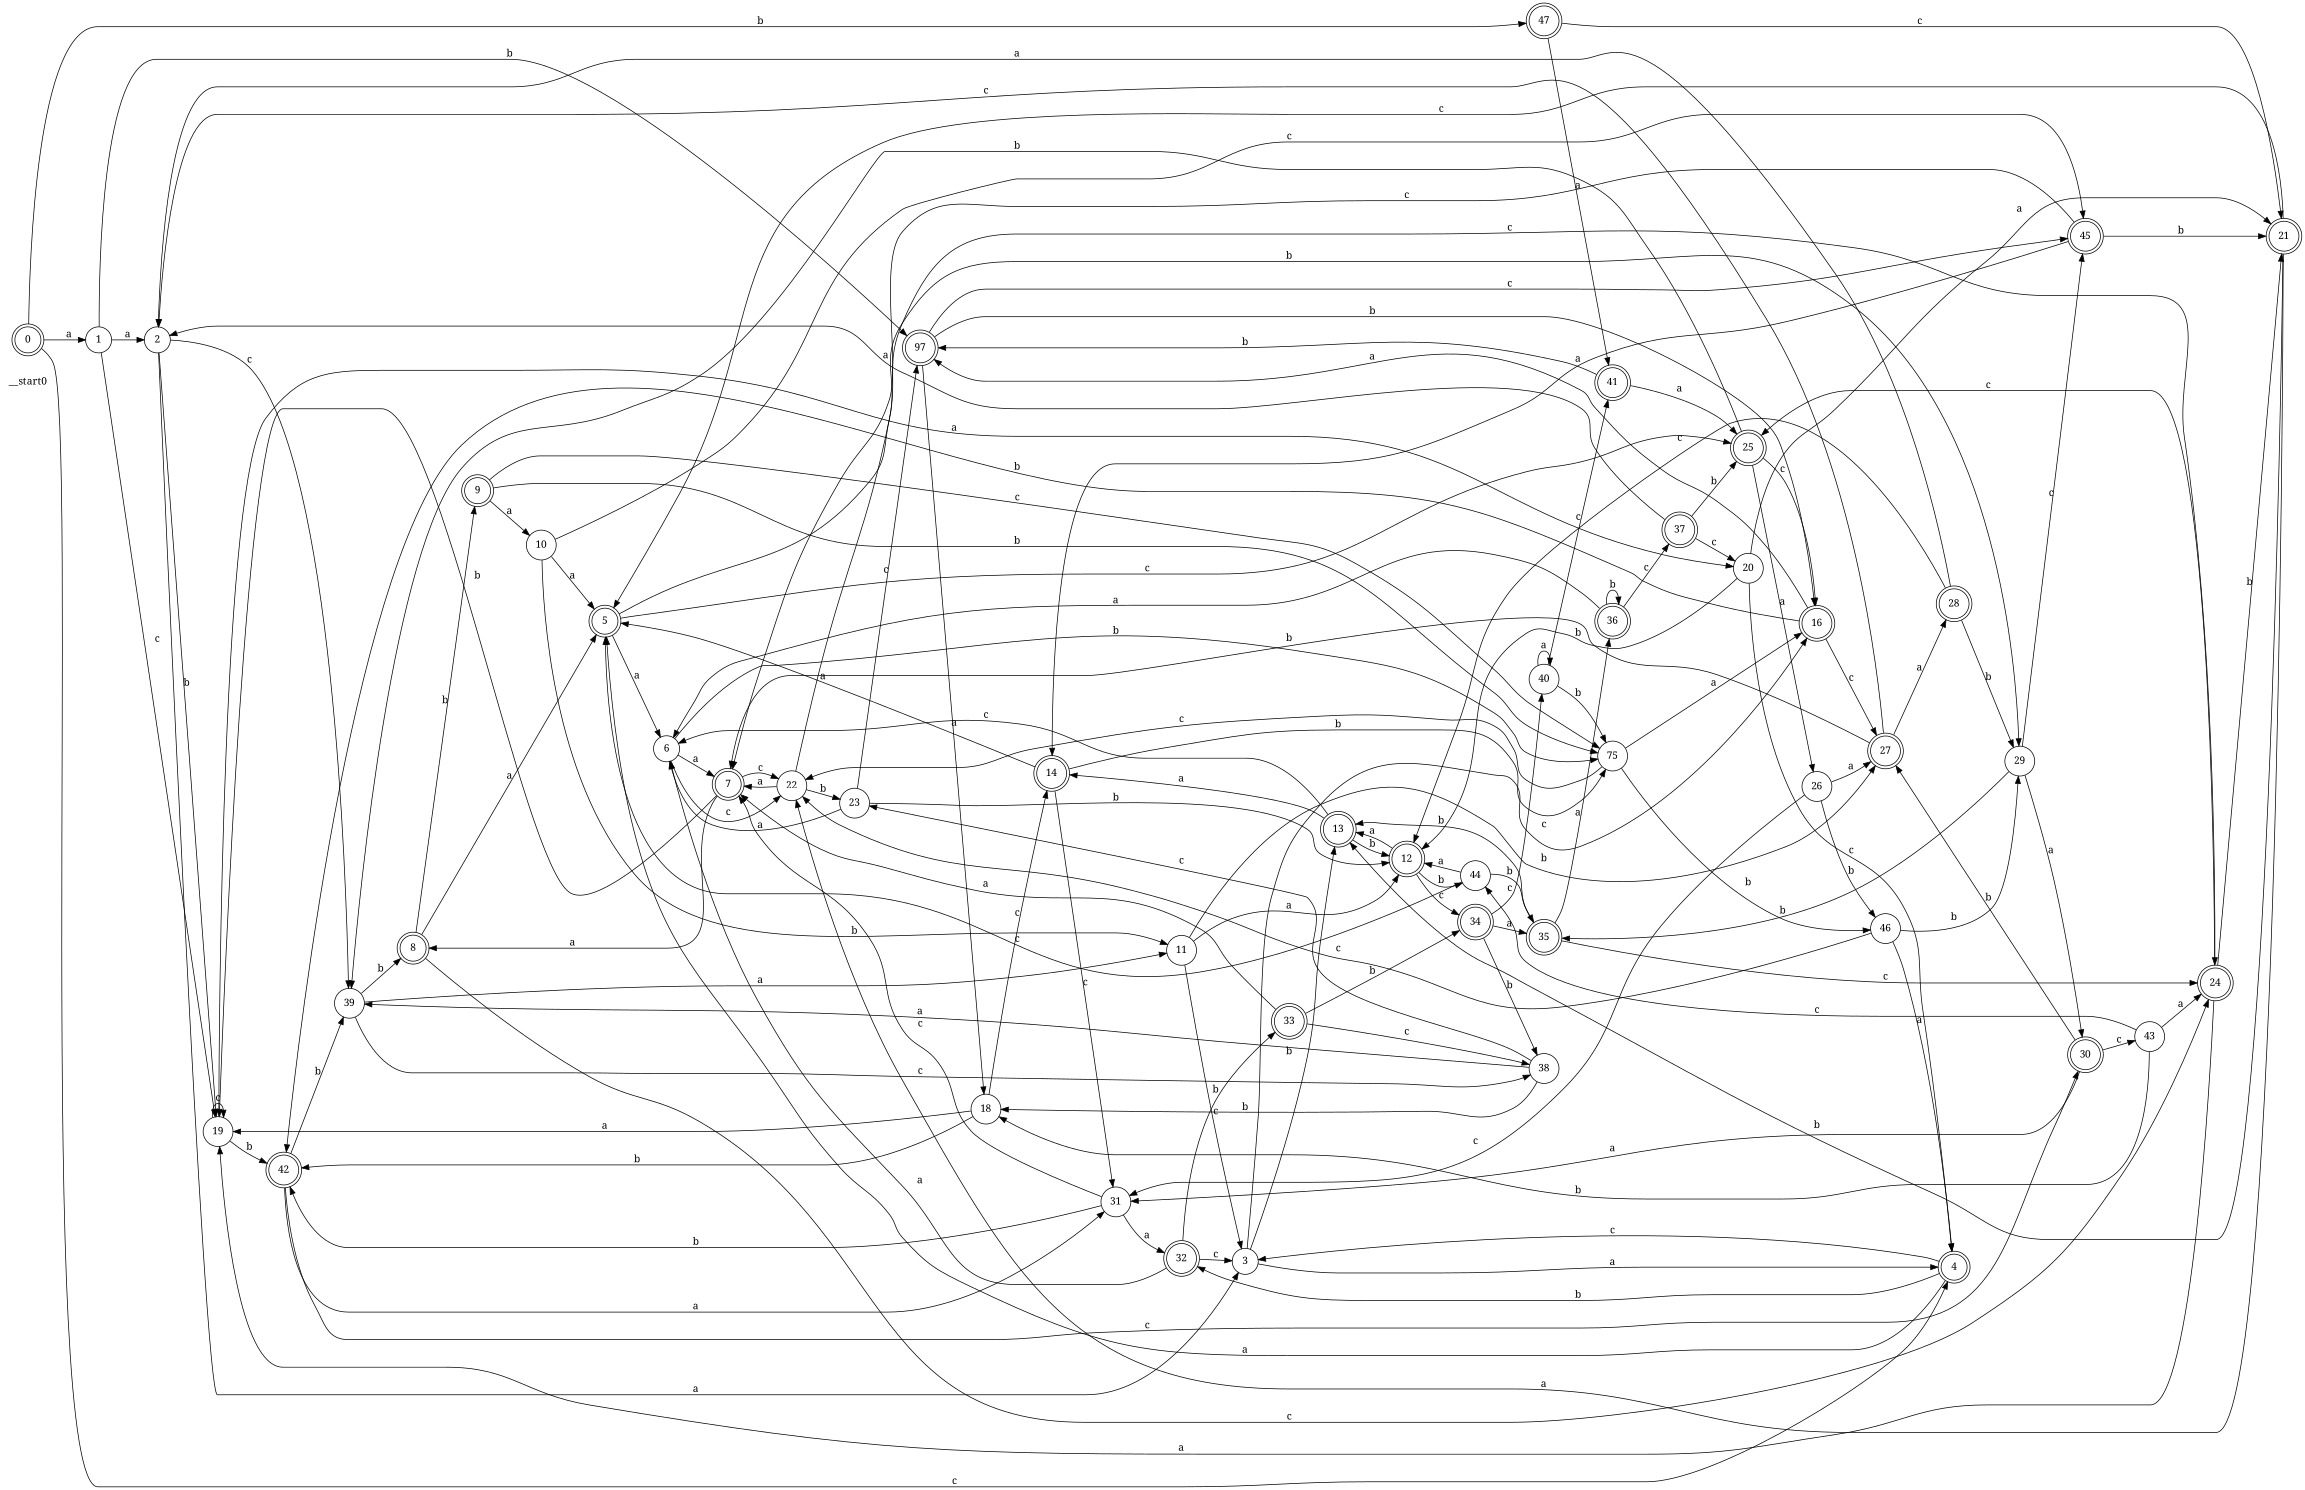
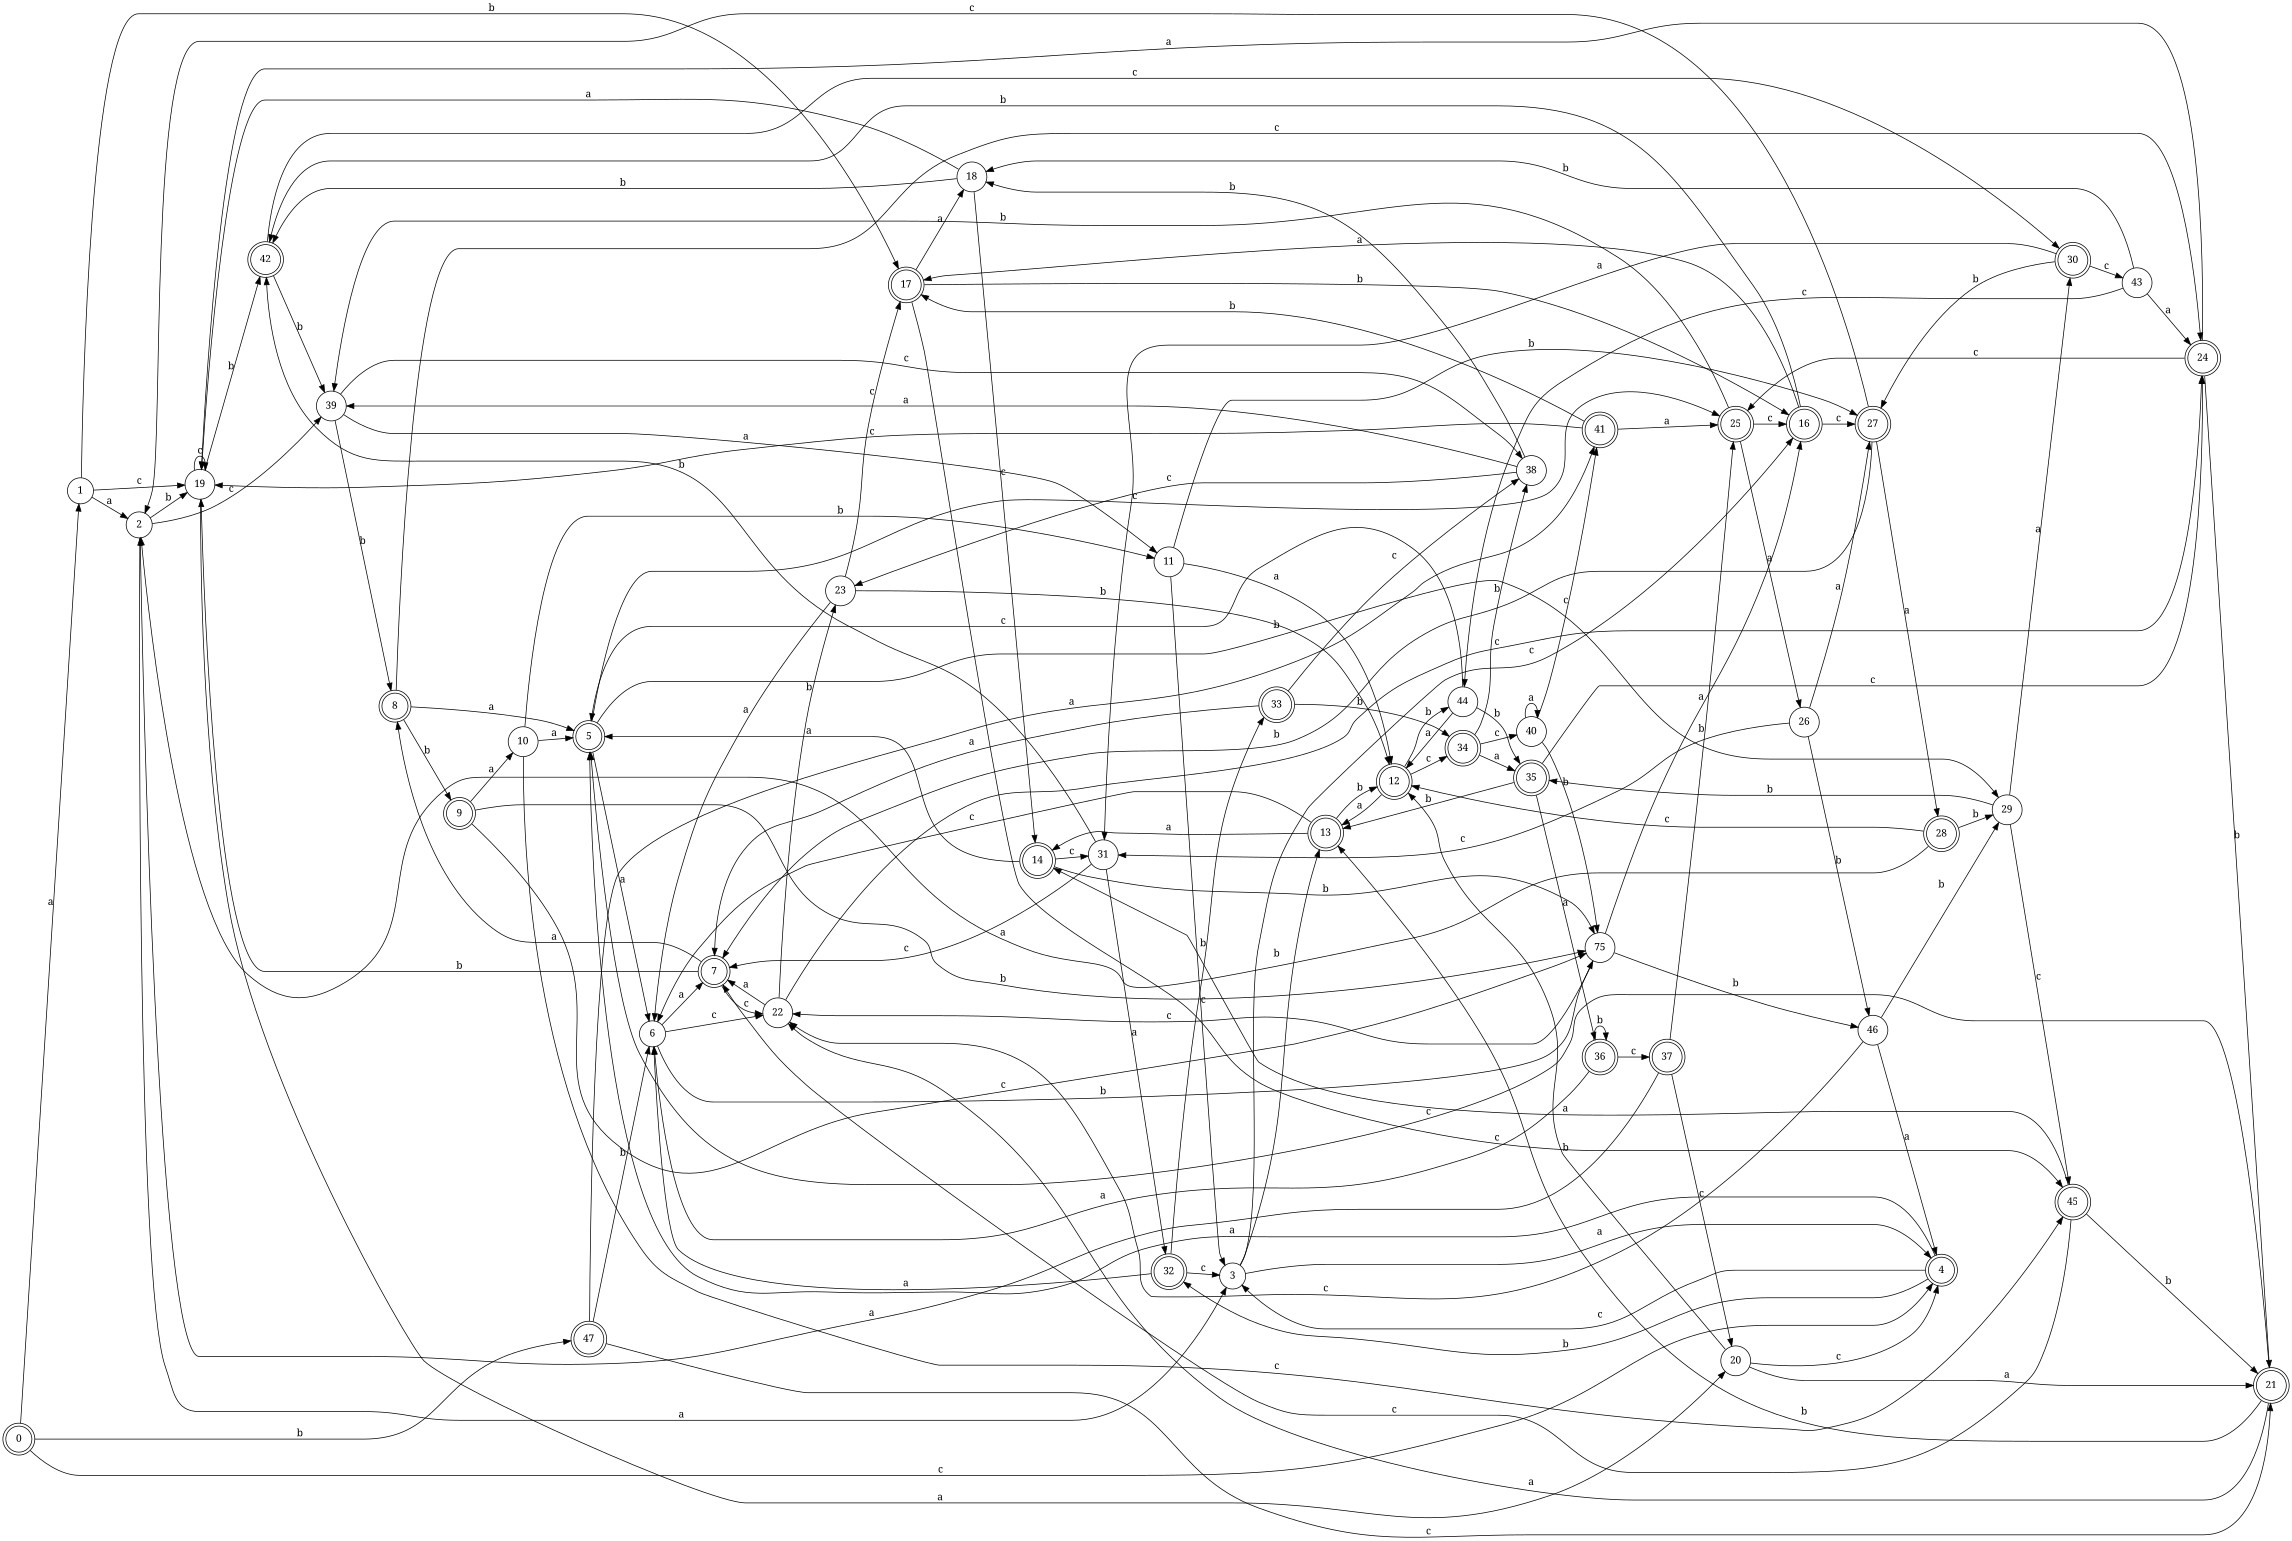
node "97": label "97" -> "17"
node "__start0": removed
edge "41" -> "19": added, label "c"
edge "47" -> "6": added, label "b"
edge "42" -> "31": removed, label "a"
